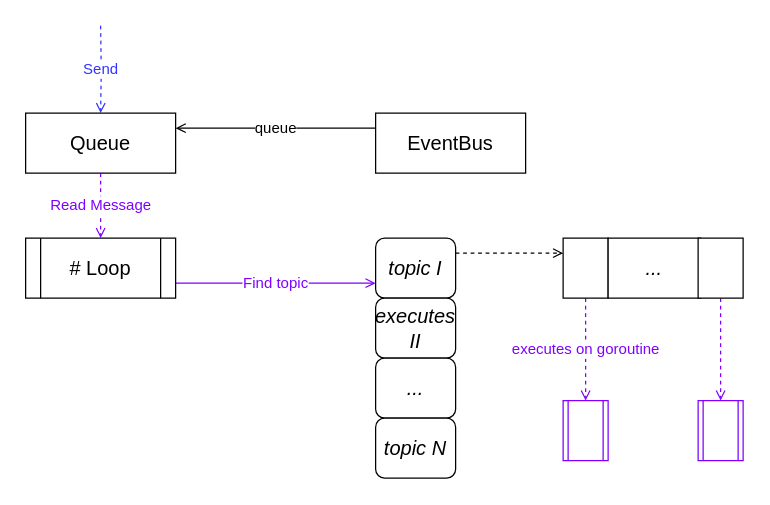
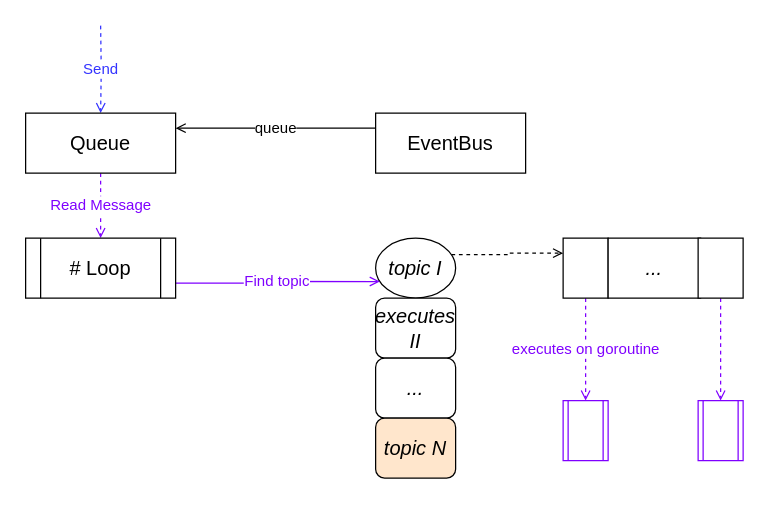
node "topic I": shape rounded rectangle -> ellipse
node "topic N": fillcolor #ffffff -> #ffe6cc
